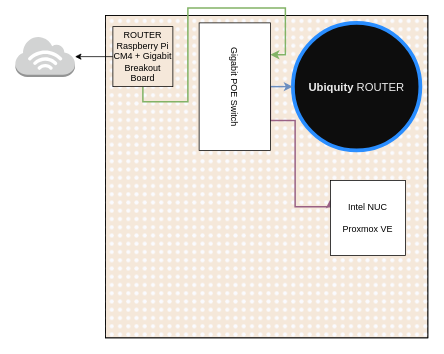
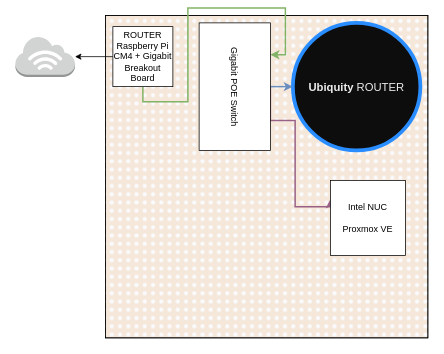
node "ROUTER Raspberry Pi CM4 + Gigabit Breakout Board": fillcolor #f5e8da -> #ffffff
